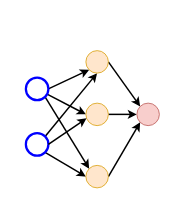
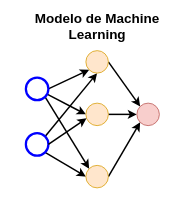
node "Modelo de Machine Learning": added
